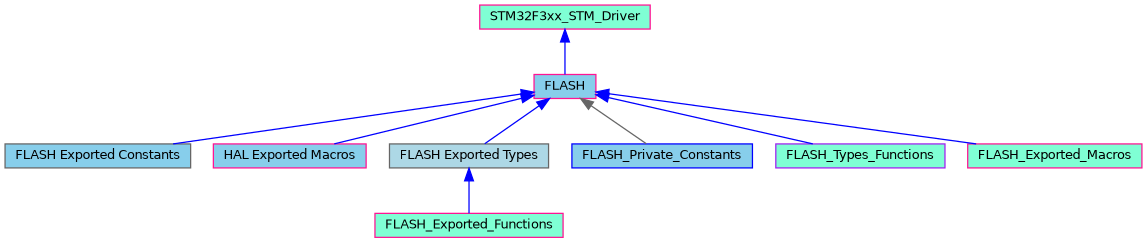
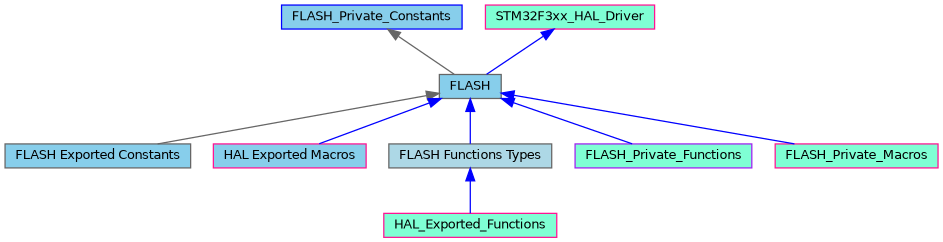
node "STM32F3xx_STM_Driver": label "STM32F3xx_STM_Driver" -> "STM32F3xx_HAL_Driver"
node "FLASH": color deeppink -> gray40
edge "FLASH Exported Constants" -> "FLASH": color blue -> gray40
edge "FLASH_Private_Constants" -> "FLASH": reversed
node "FLASH Exported Types": label "FLASH Exported Types" -> "FLASH Functions Types"
node "FLASH_Types_Functions": label "FLASH_Types_Functions" -> "FLASH_Private_Functions"
node "FLASH_Exported_Macros": label "FLASH_Exported_Macros" -> "FLASH_Private_Macros"
node "FLASH_Exported_Functions": label "FLASH_Exported_Functions" -> "HAL_Exported_Functions"
